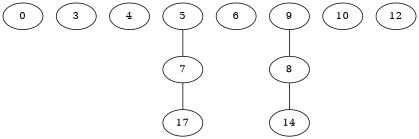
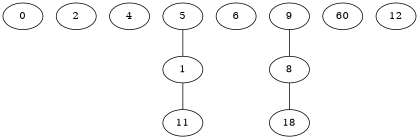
node "3": label "3" -> "2"
node "10": label "10" -> "60"
node "7": label "7" -> "1"
node "17": label "17" -> "11"
node "14": label "14" -> "18"
